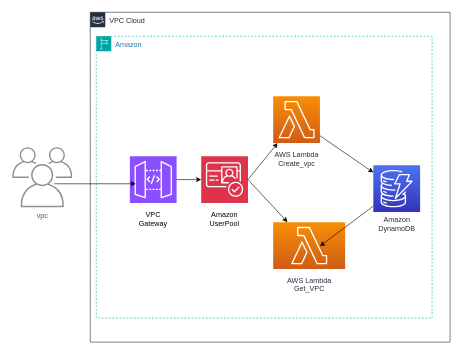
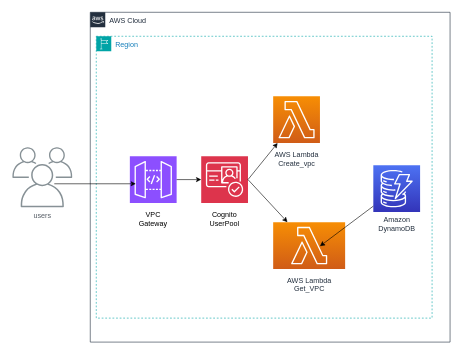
node "VPC Cloud": label "VPC Cloud" -> "AWS Cloud"
node "Amazon": label "Amazon" -> "Region"
edge "AWS Lambda Create_vpc" -> "Amazon DynamoDB": removed
node "vpc": label "vpc" -> "users"
node "Amazon UserPool": label "Amazon UserPool" -> "Cognito UserPool"
